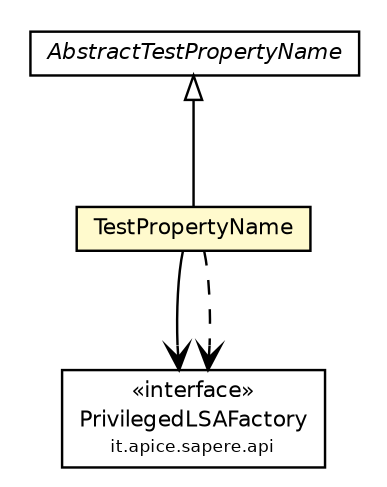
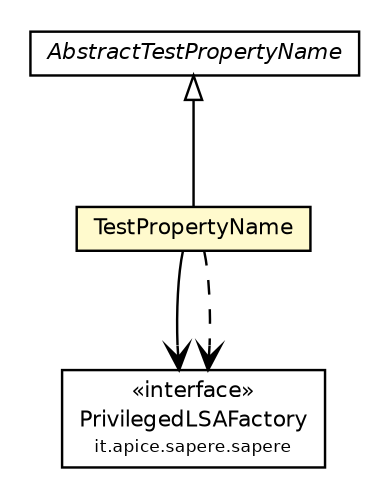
node "PrivilegedLSAFactory": text "it.apice.sapere.api" -> "it.apice.sapere.sapere"
